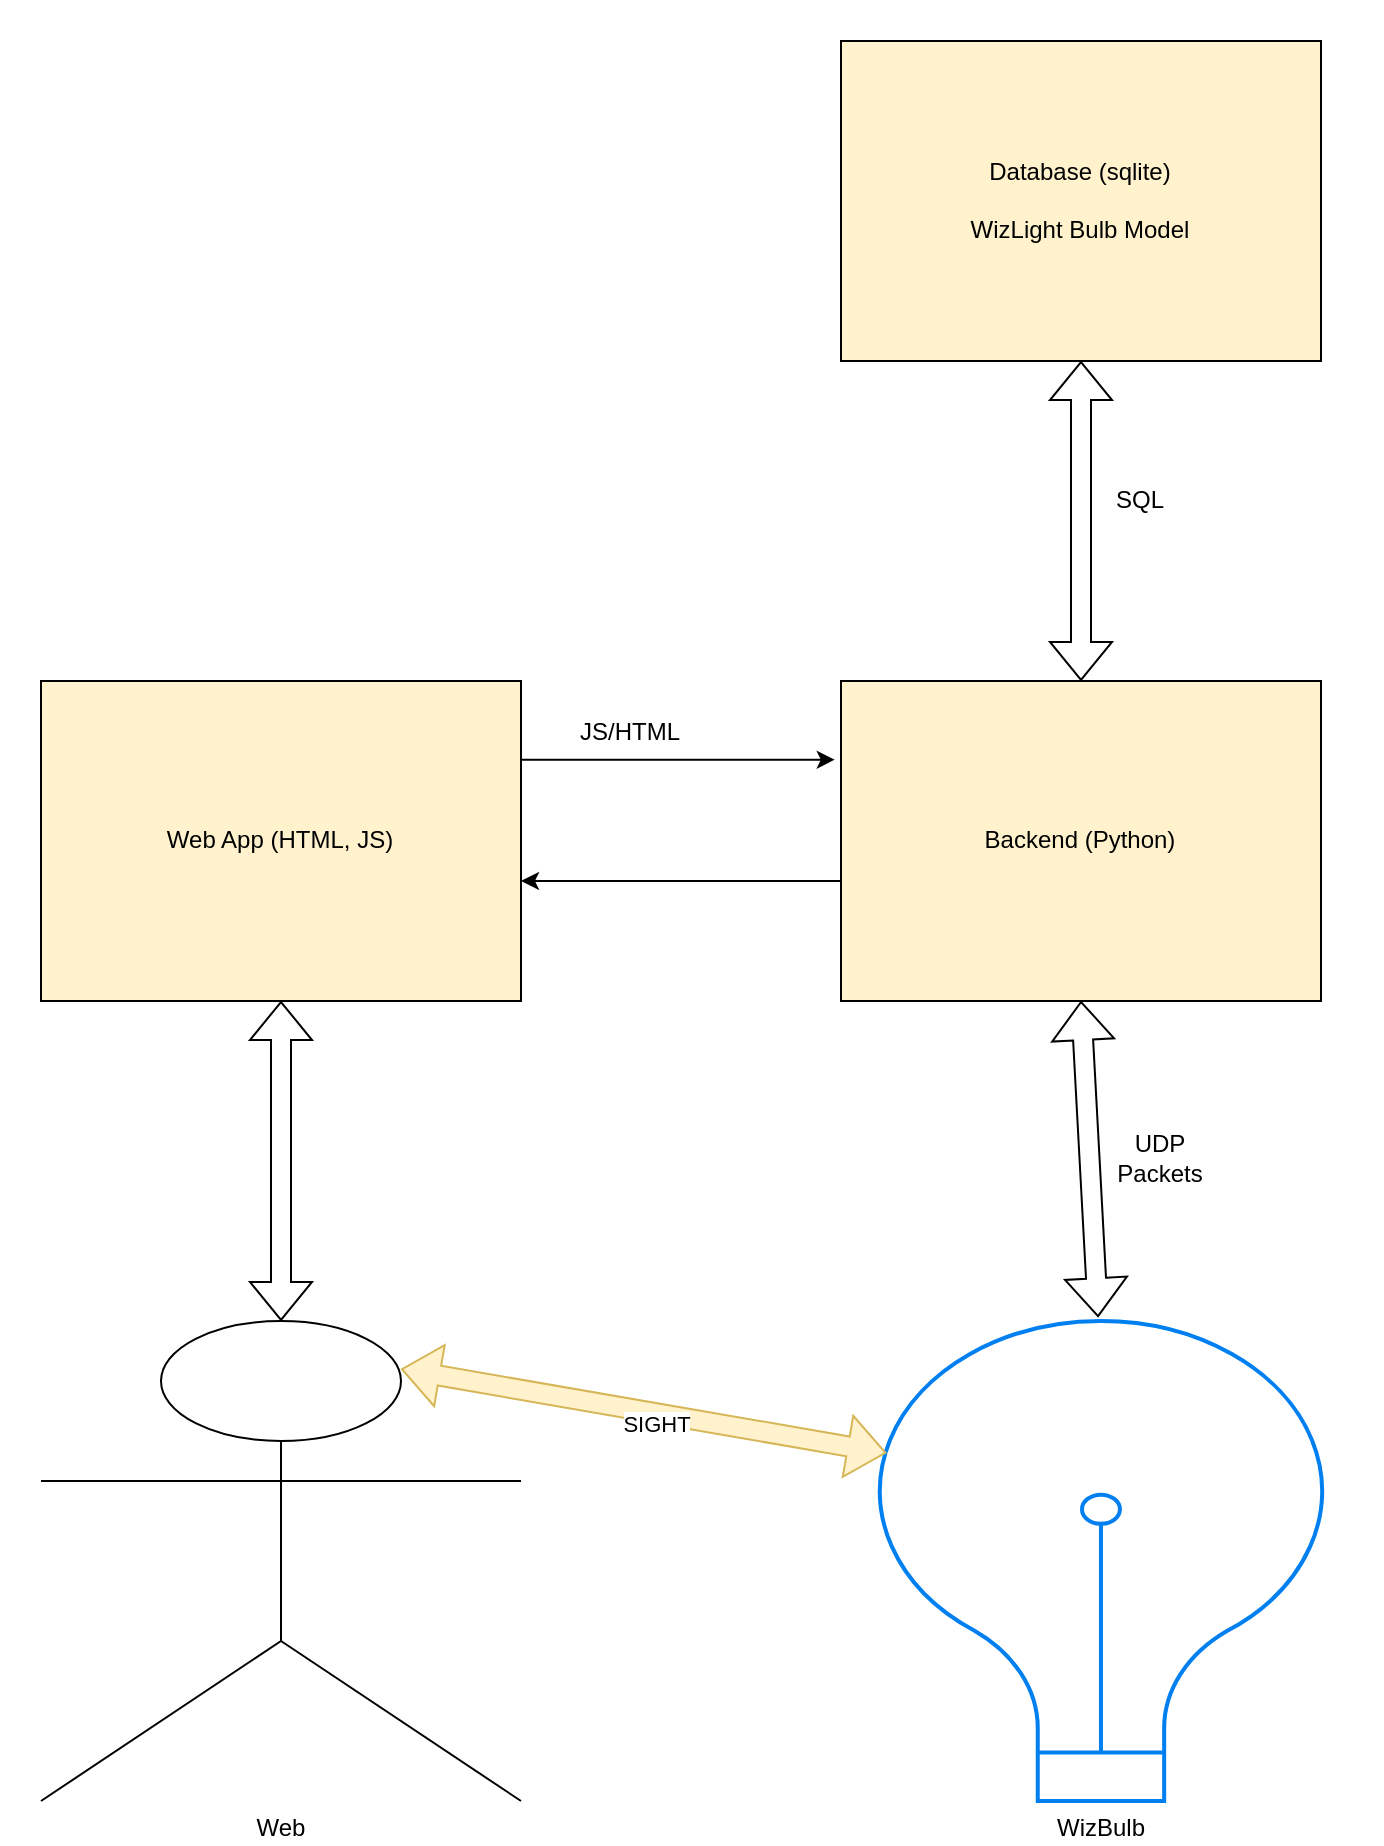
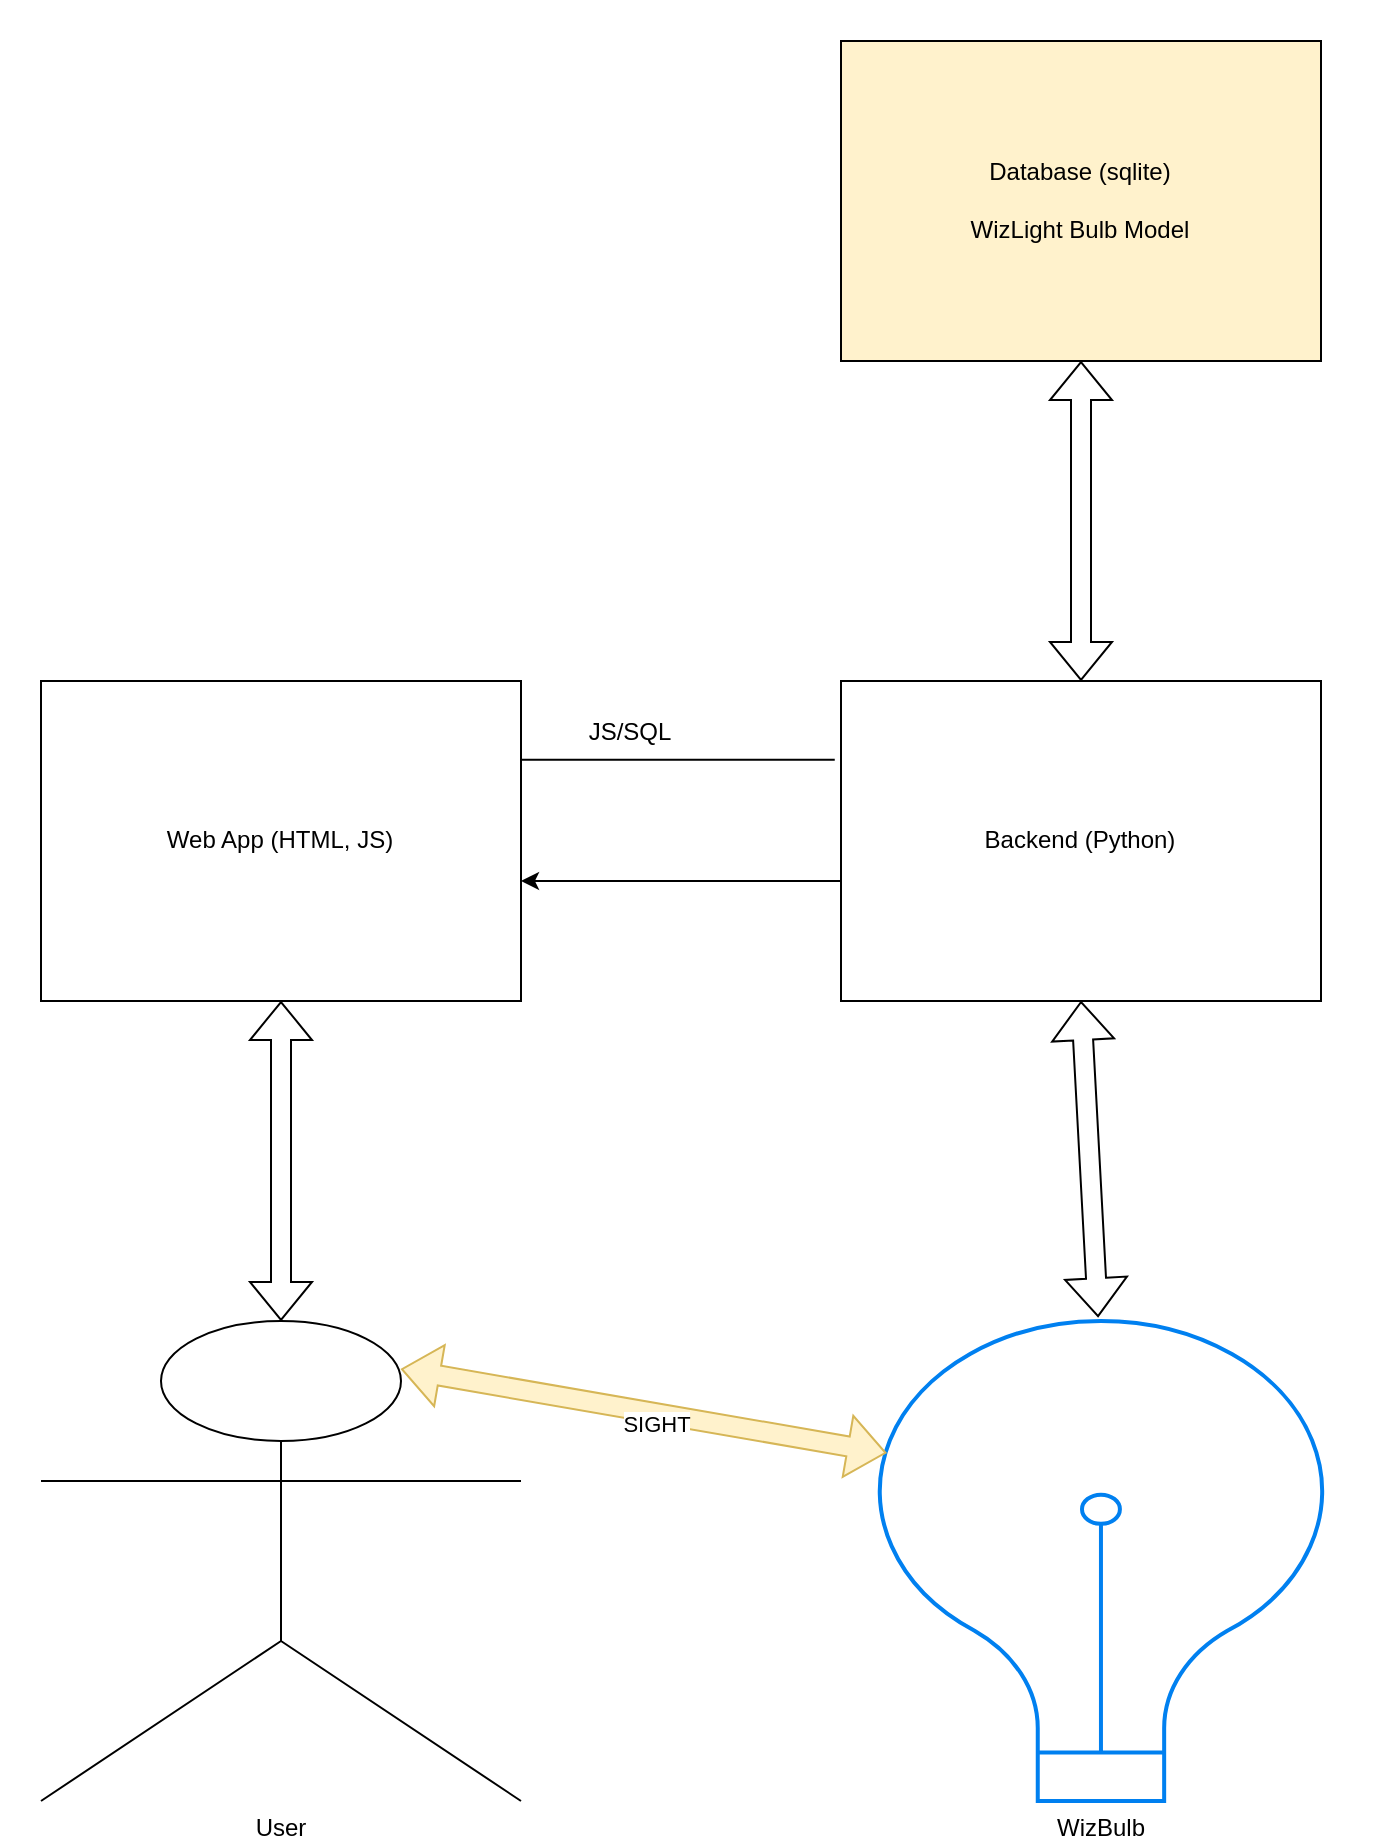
node "SQL": removed
node "JS/HTML": label "JS/HTML" -> "JS/SQL"
edge "Web App (HTML, JS)" -> "Backend (Python)": arrowhead classic -> none
node "Web App (HTML, JS)": fillcolor #fff2cc -> #ffffff
node "Backend (Python)": fillcolor #fff2cc -> #ffffff
node "UDP Packets": removed
node "Web": label "Web" -> "User"
